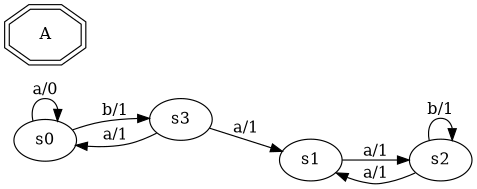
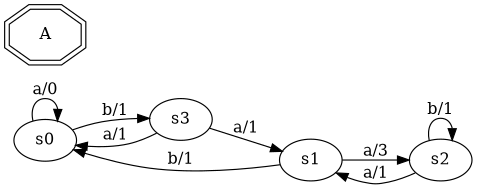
edge "s1" -> "s2": label "a/1" -> "a/3"
edge "s1" -> "s0": added, label "b/1"
